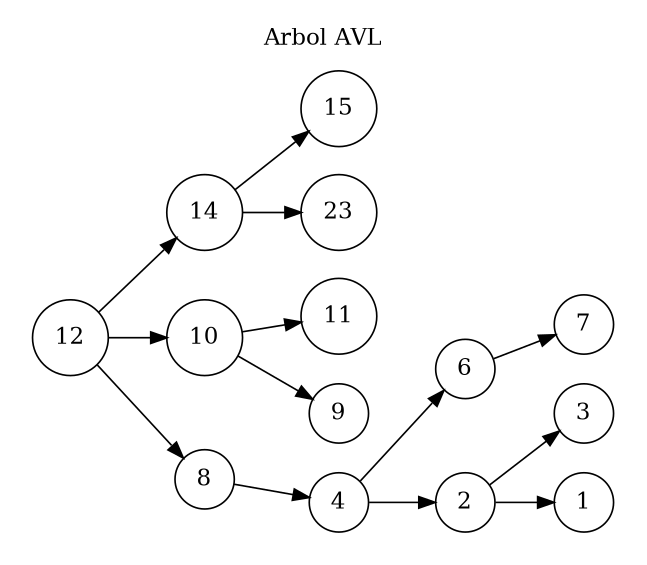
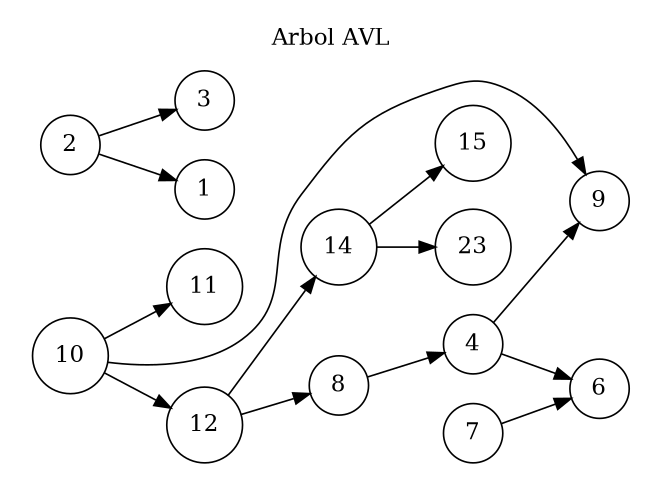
edge "12" -> "10": reversed
edge "6" -> "7": reversed
edge "4" -> "2": now "4" -> "9"
